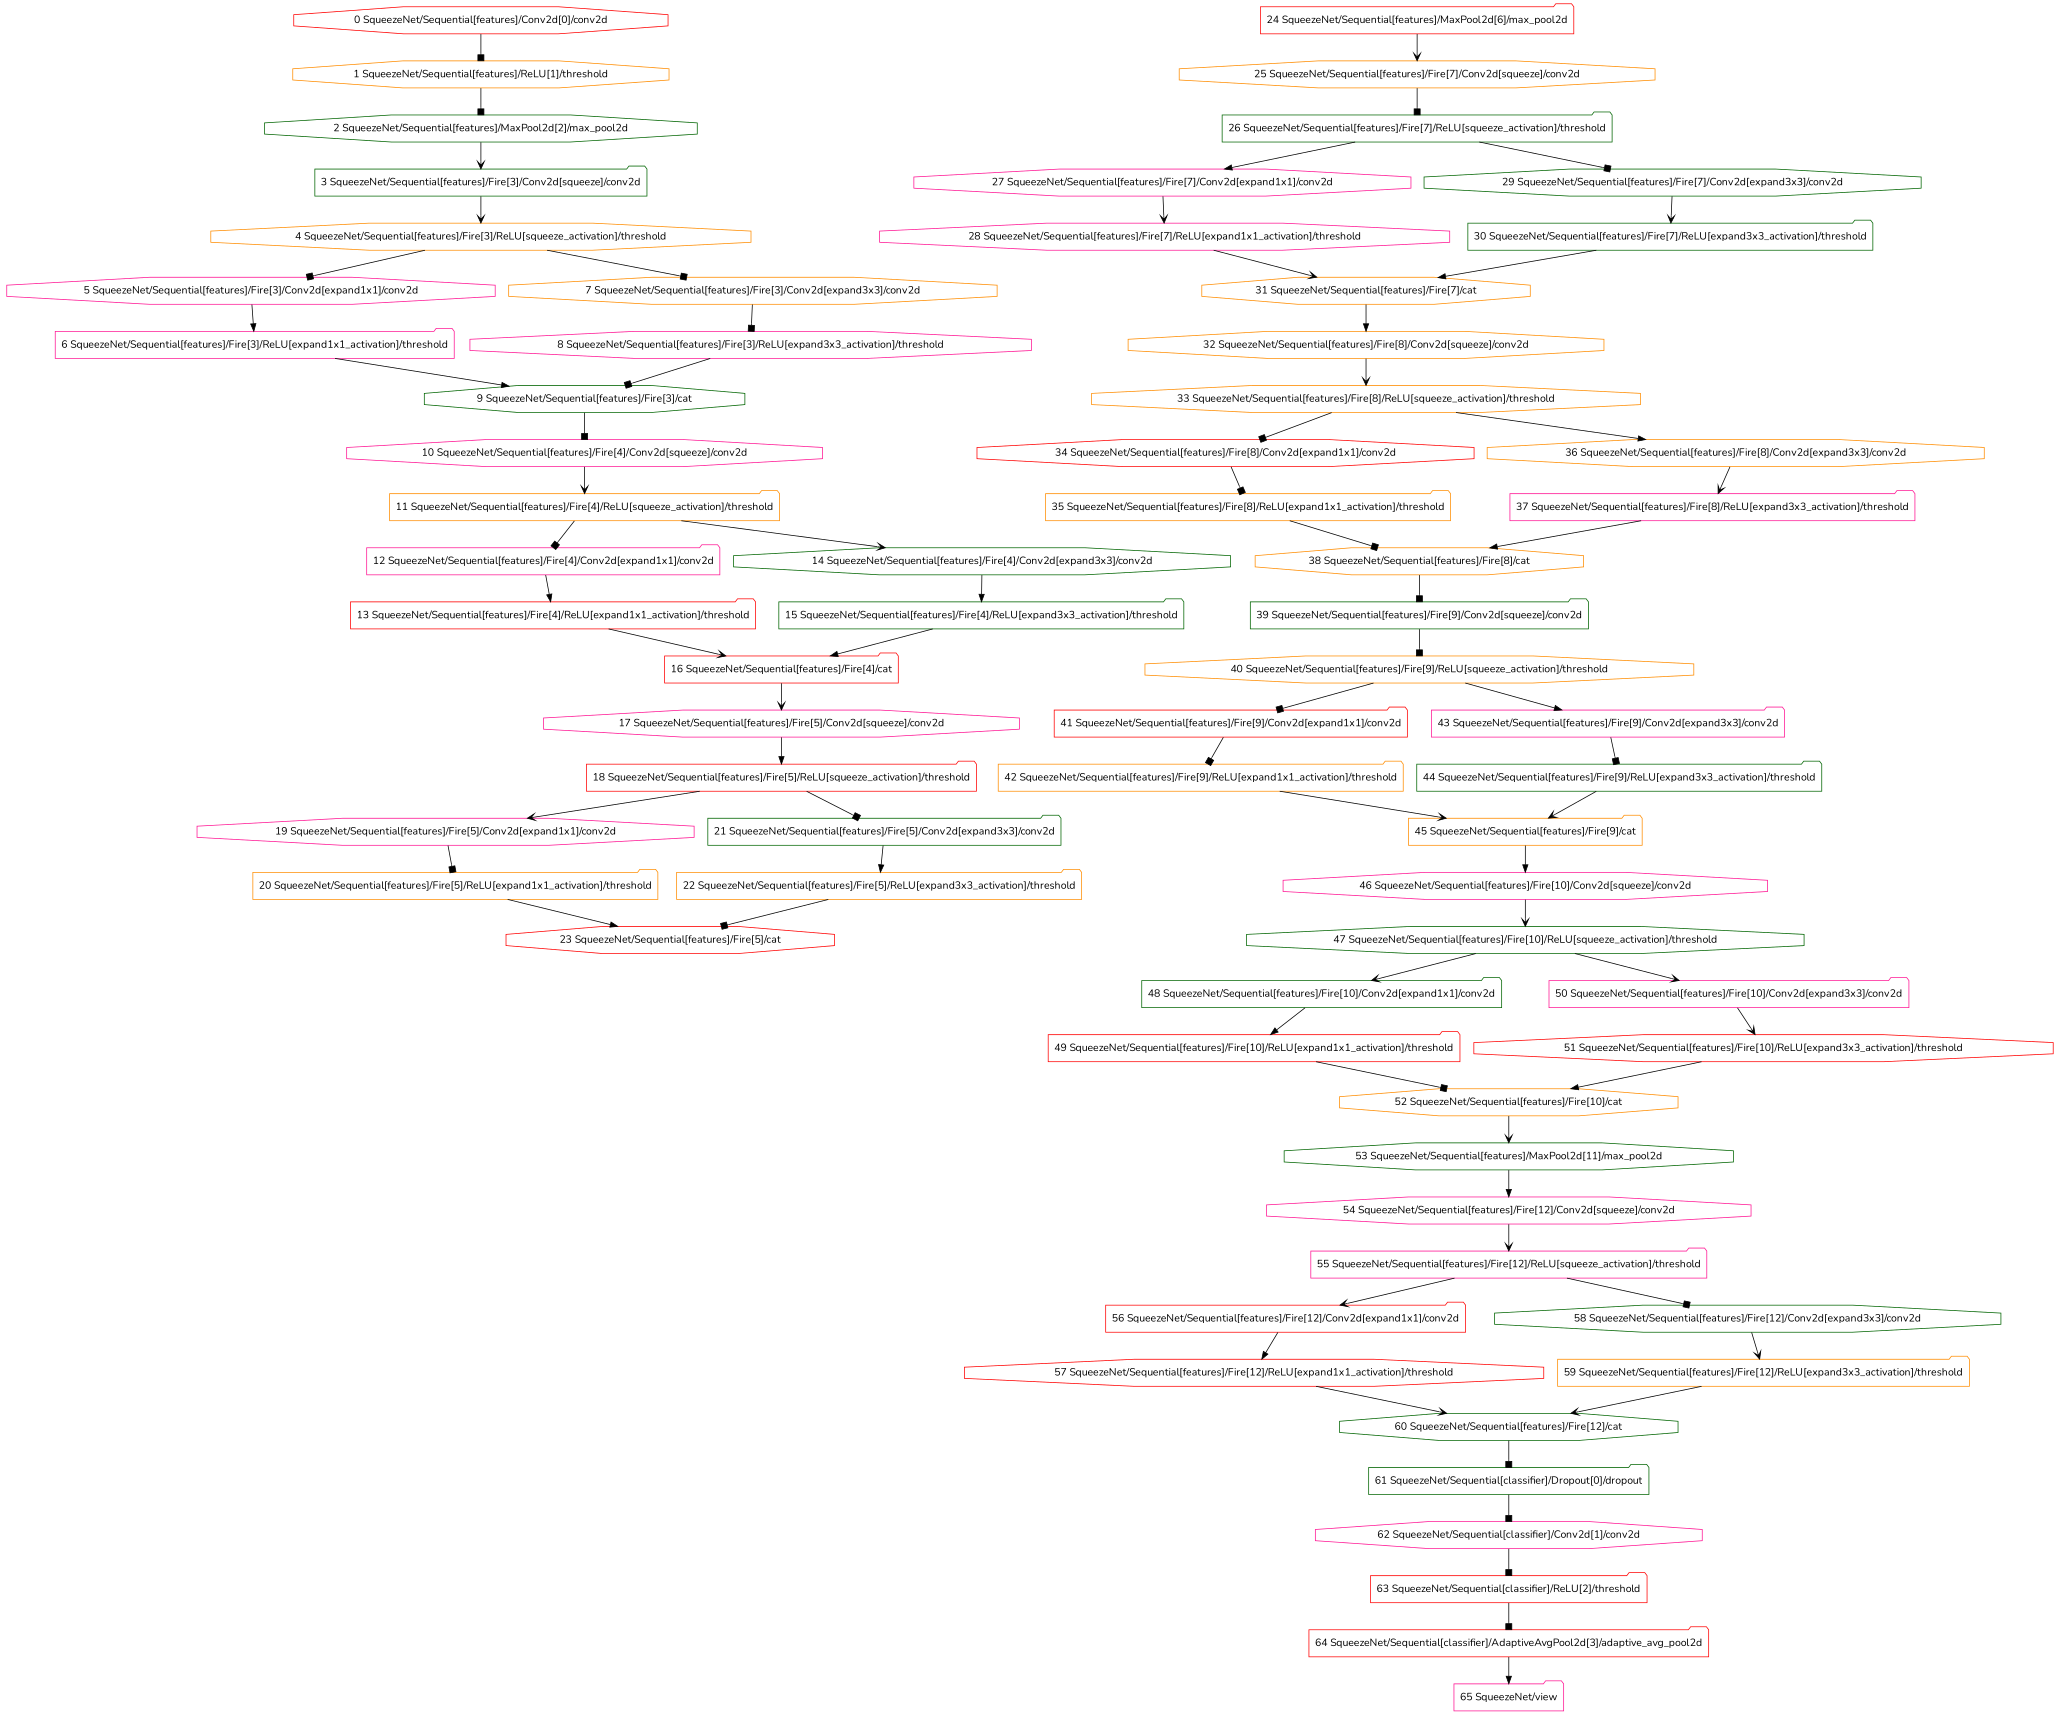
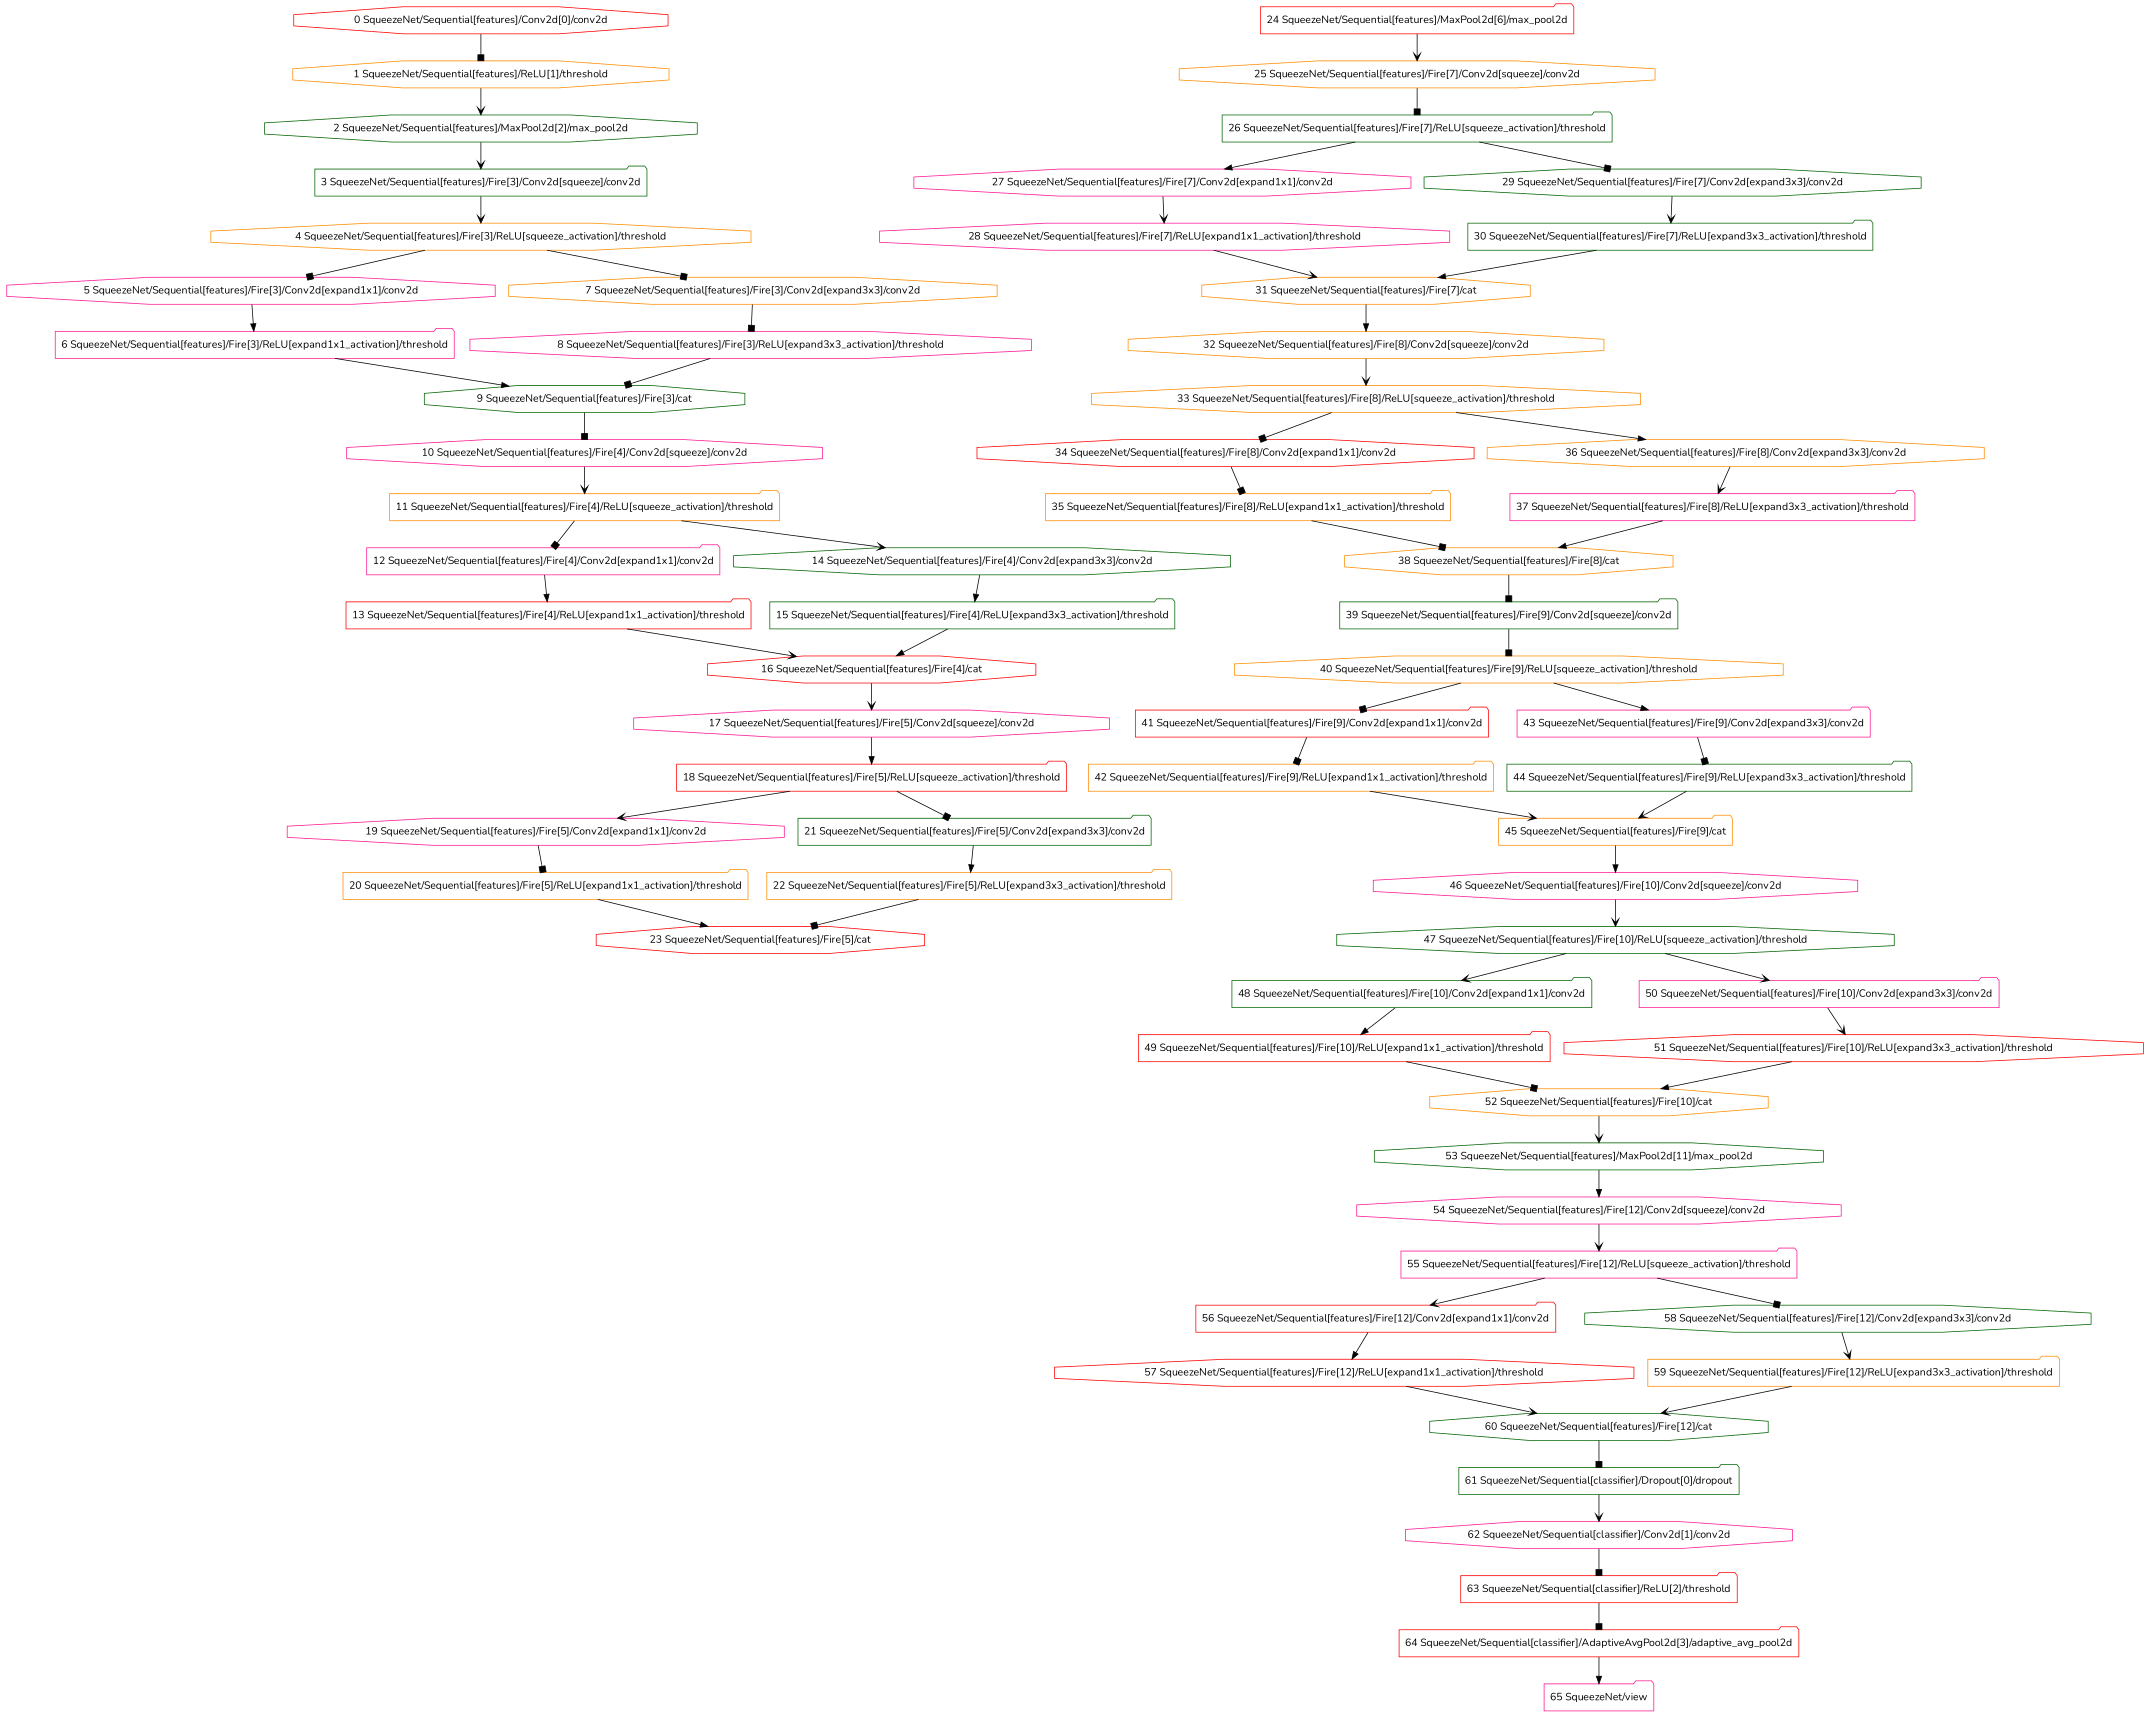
edge "1 SqueezeNet/Sequential[features]/ReLU[1]/threshold" -> "2 SqueezeNet/Sequential[features]/MaxPool2d[2]/max_pool2d": arrowhead box -> vee
node "16 SqueezeNet/Sequential[features]/Fire[4]/cat": shape folder -> octagon
edge "61 SqueezeNet/Sequential[classifier]/Dropout[0]/dropout" -> "62 SqueezeNet/Sequential[classifier]/Conv2d[1]/conv2d": arrowhead box -> vee
